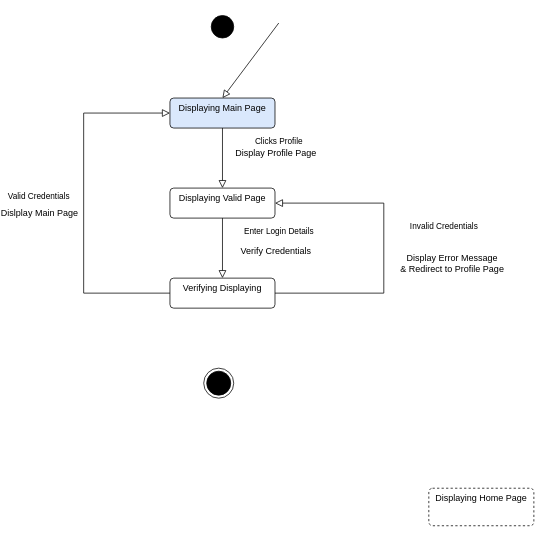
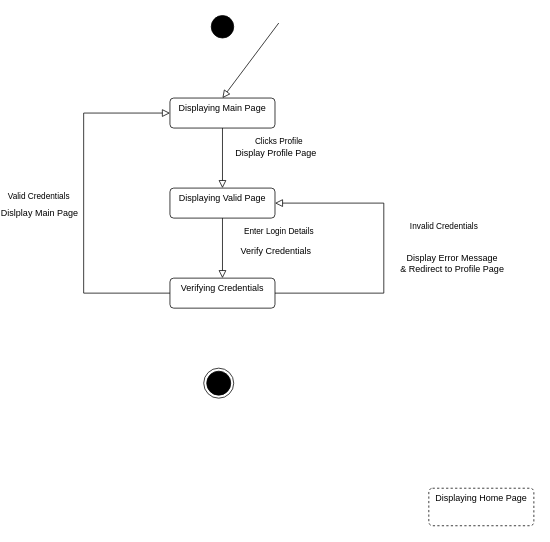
node "Displaying Main Page": fillcolor #dae8fc -> #ffffff
node "Verifying Displaying": label "Verifying Displaying" -> "Verifying Credentials"
